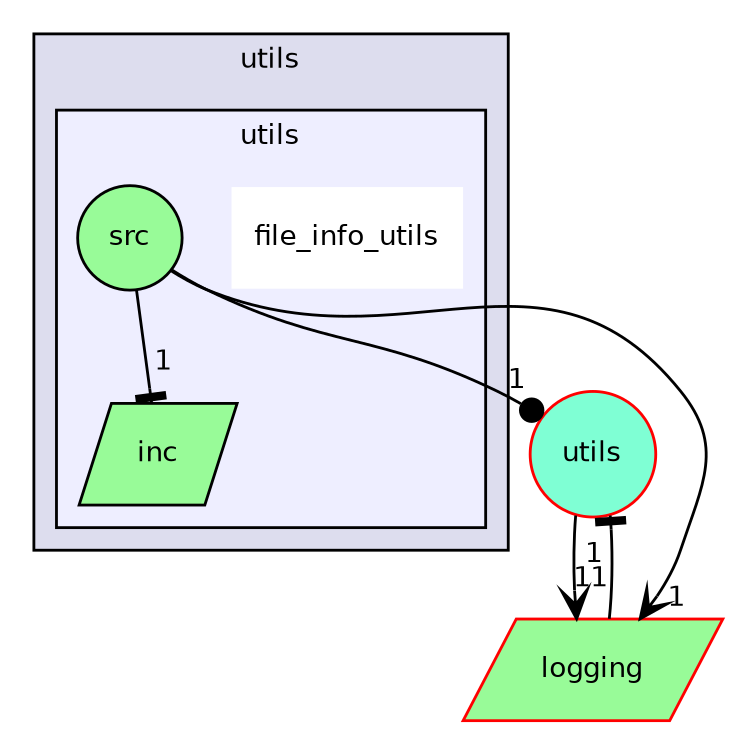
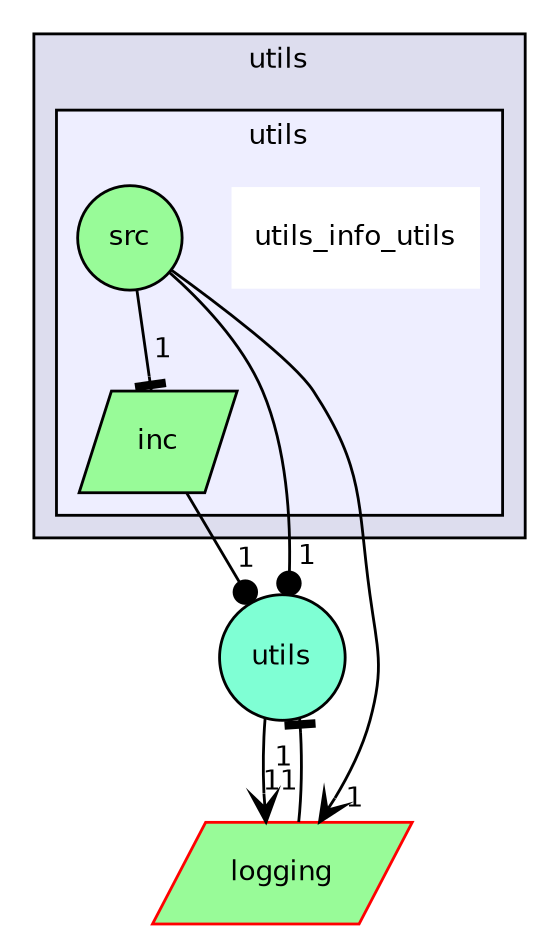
node "file_info_utils": label "file_info_utils" -> "utils_info_utils"
node "utils": color red -> black
edge "inc" -> "utils": added
